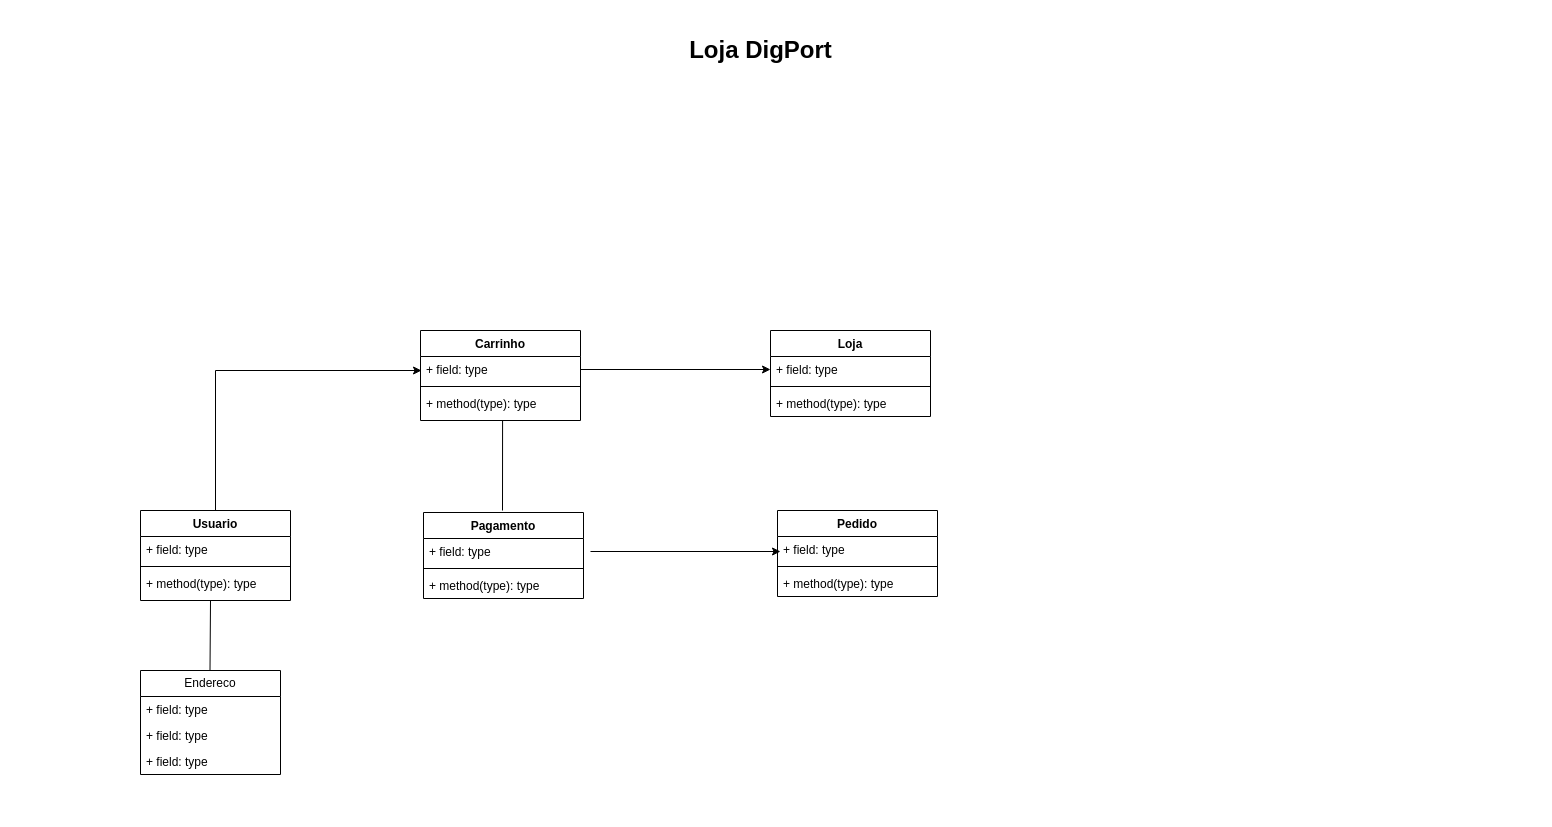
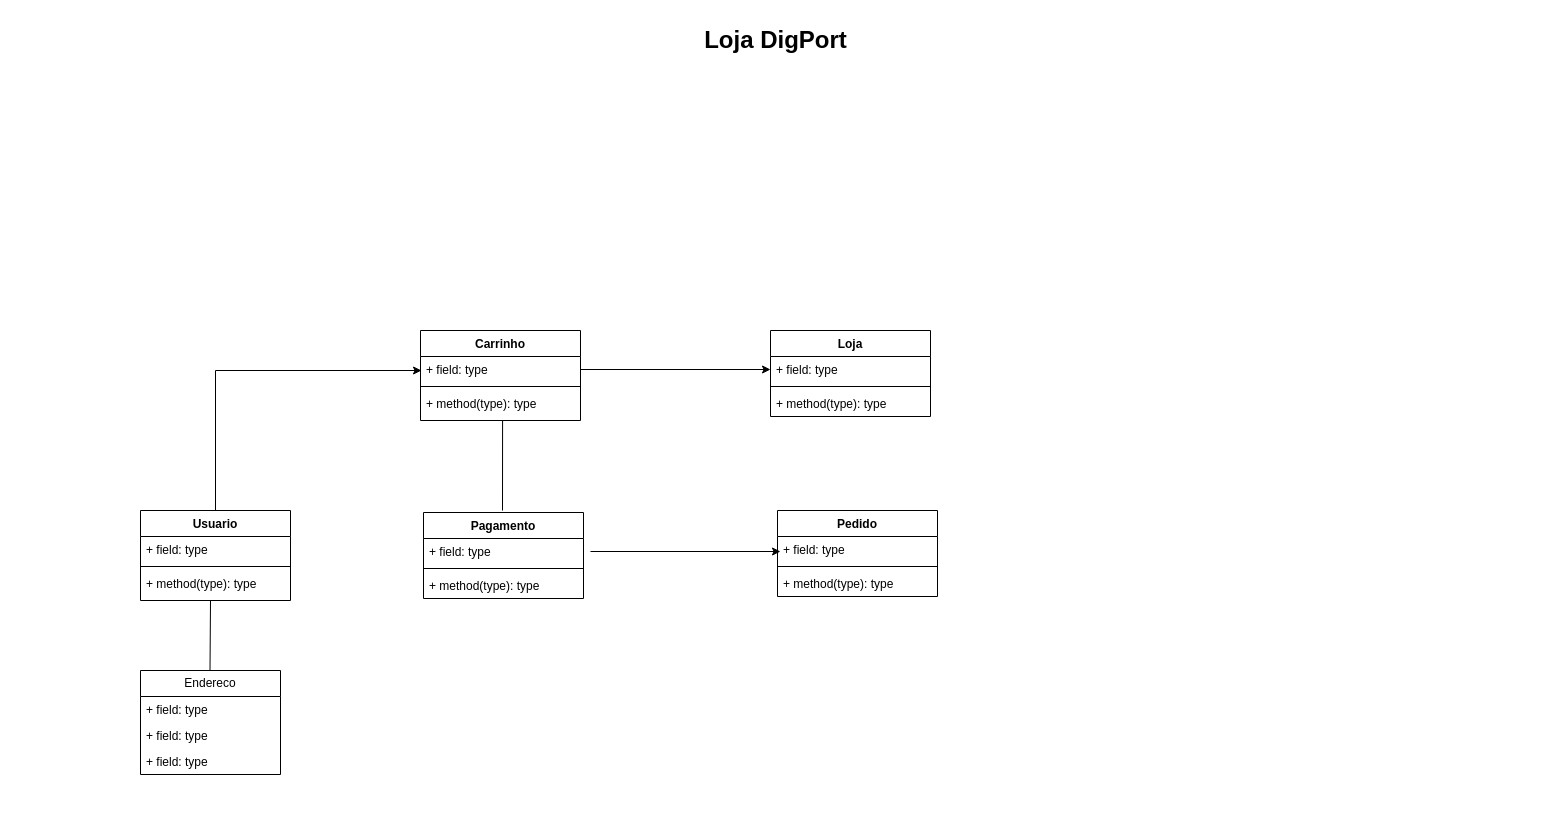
node "Loja DigPort": moved (761, 51) -> (776, 41)
